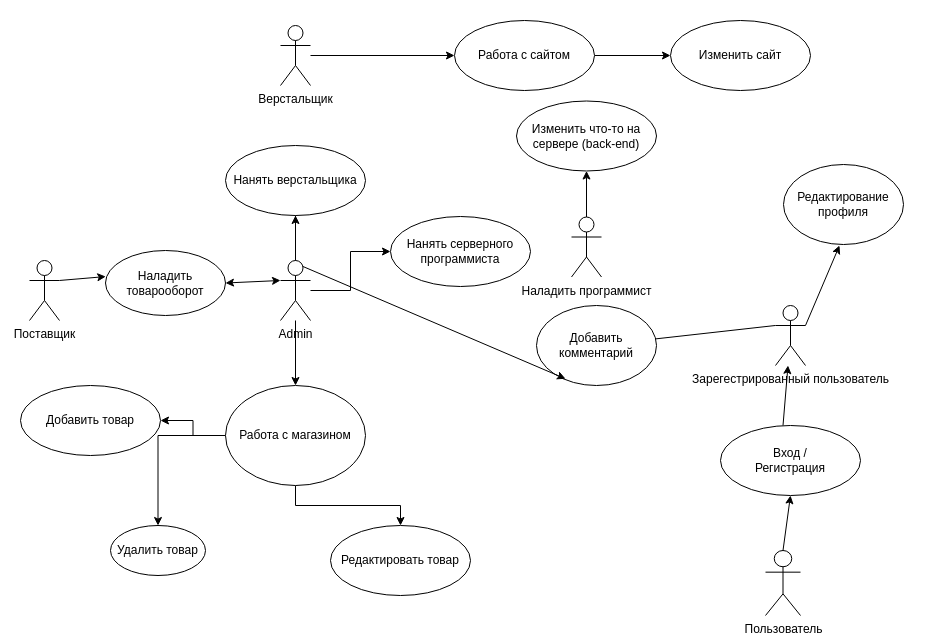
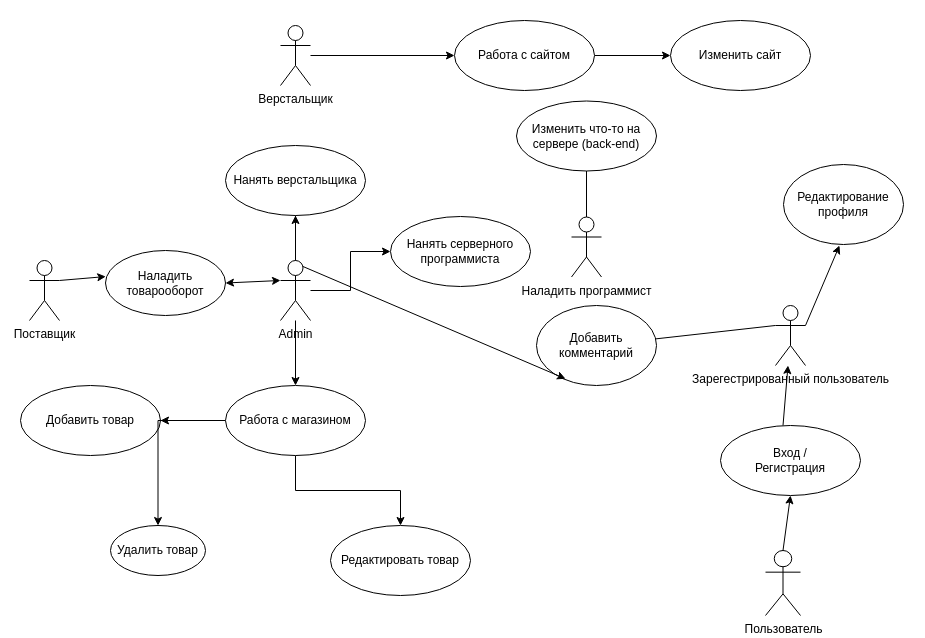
edge "Наладить программист" -> "Изменить что-то на сервере (back-end)": arrowhead classic -> none
node "Работа с магазином": size 140x100 -> 140x70
